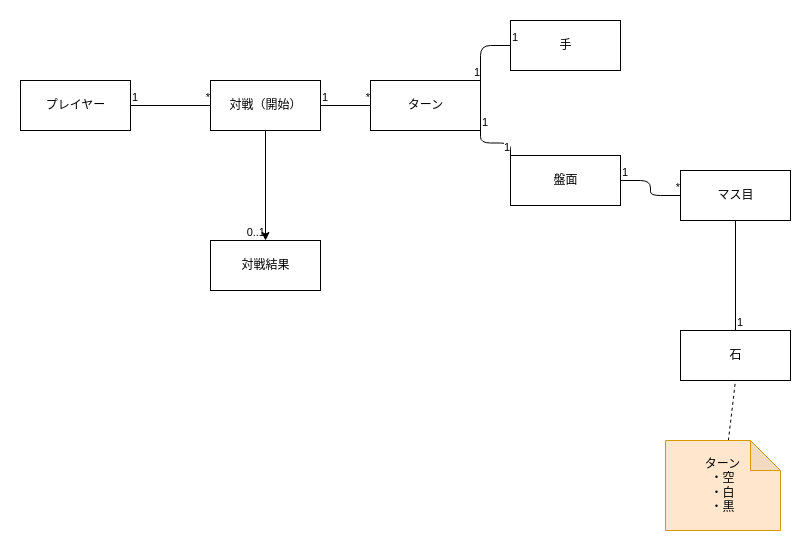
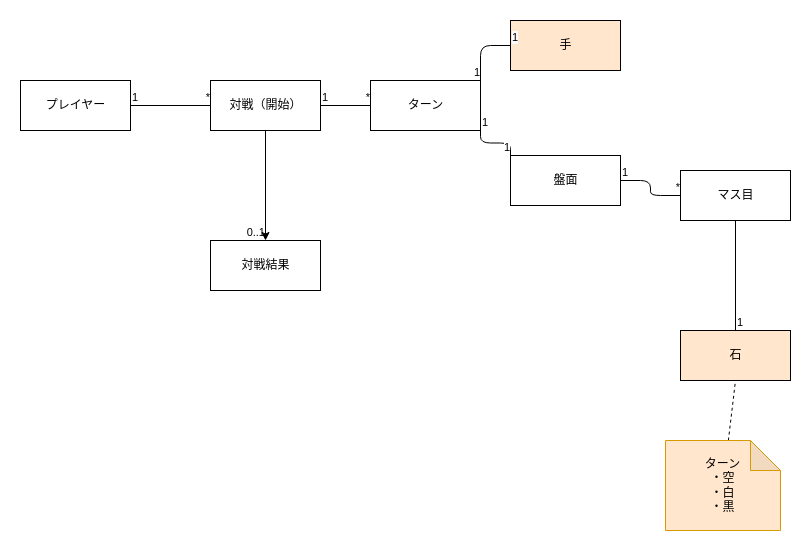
node "手": fillcolor #ffffff -> #ffe6cc
node "石": fillcolor #ffffff -> #ffe6cc
